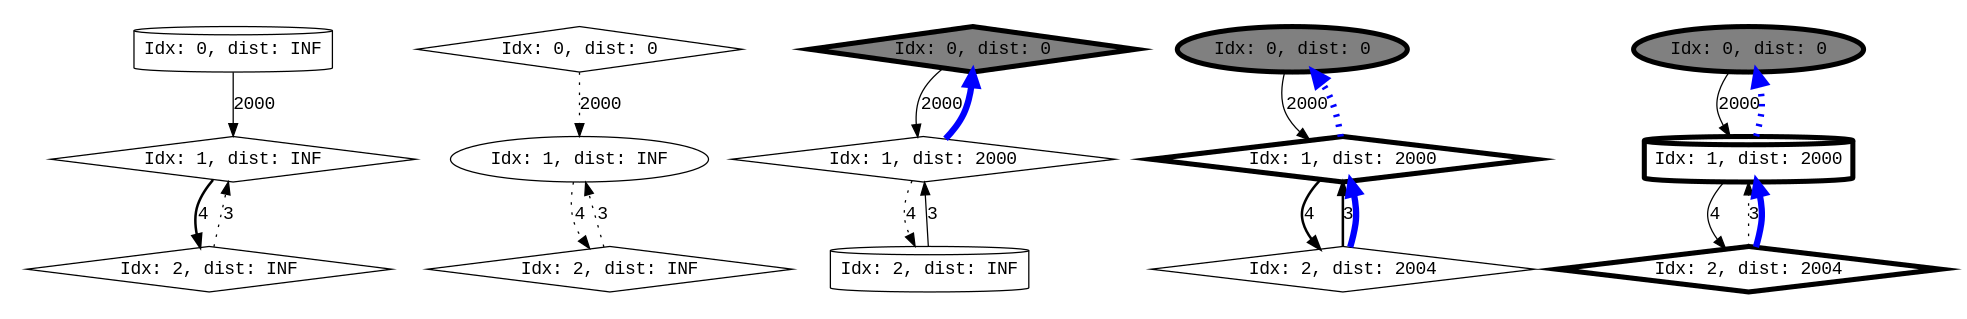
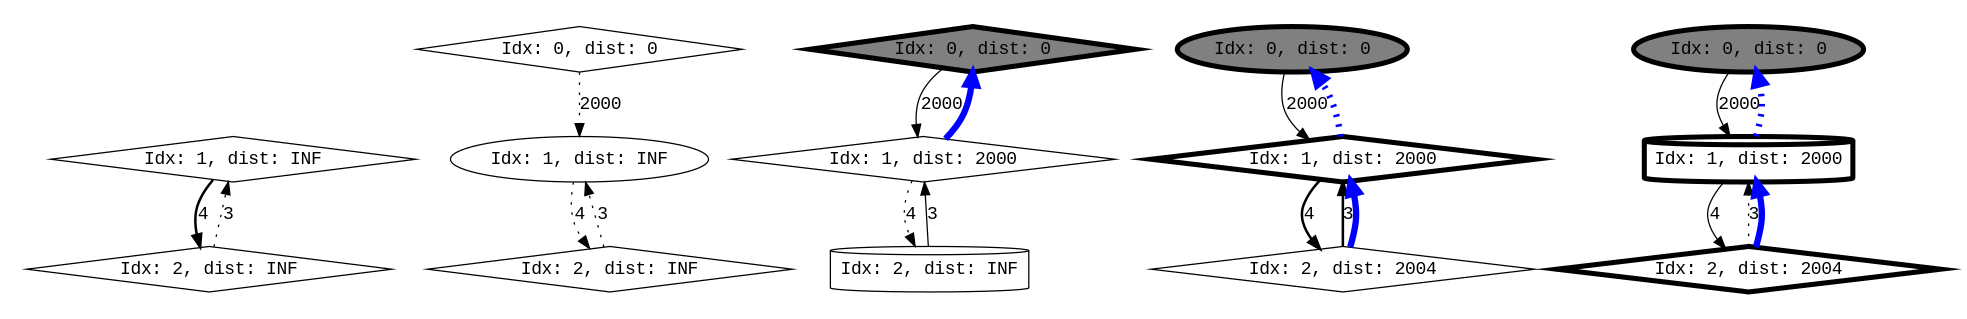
node "Idx: 0, dist: INF": removed
